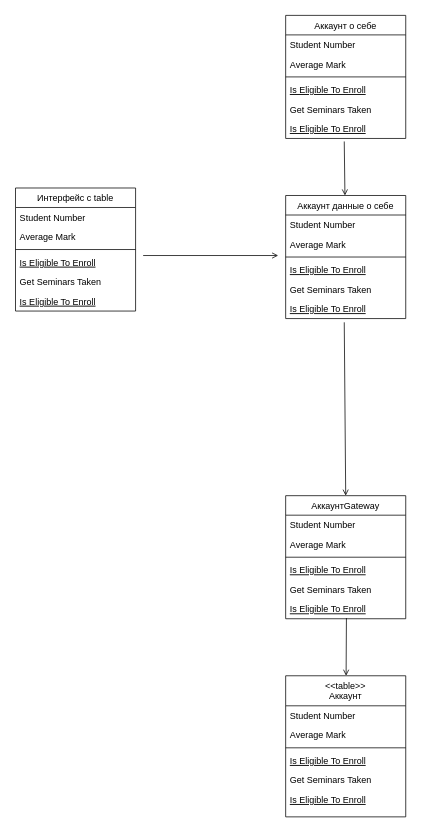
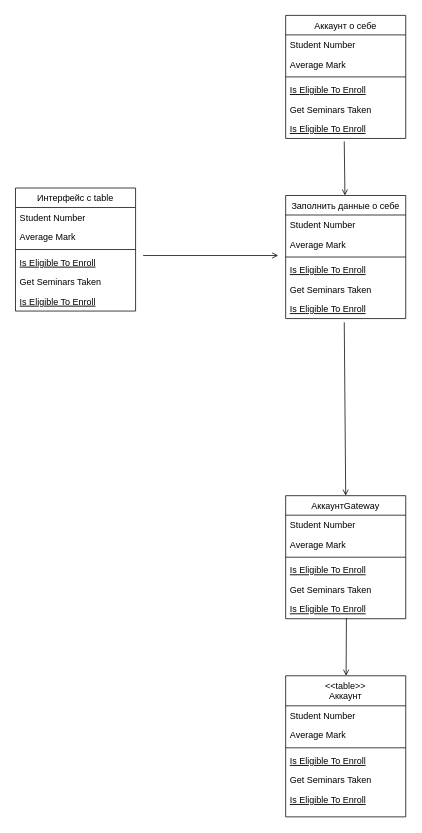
node "Аккаунт данные о себе": label "Аккаунт данные о себе" -> "Заполнить данные о себе"
